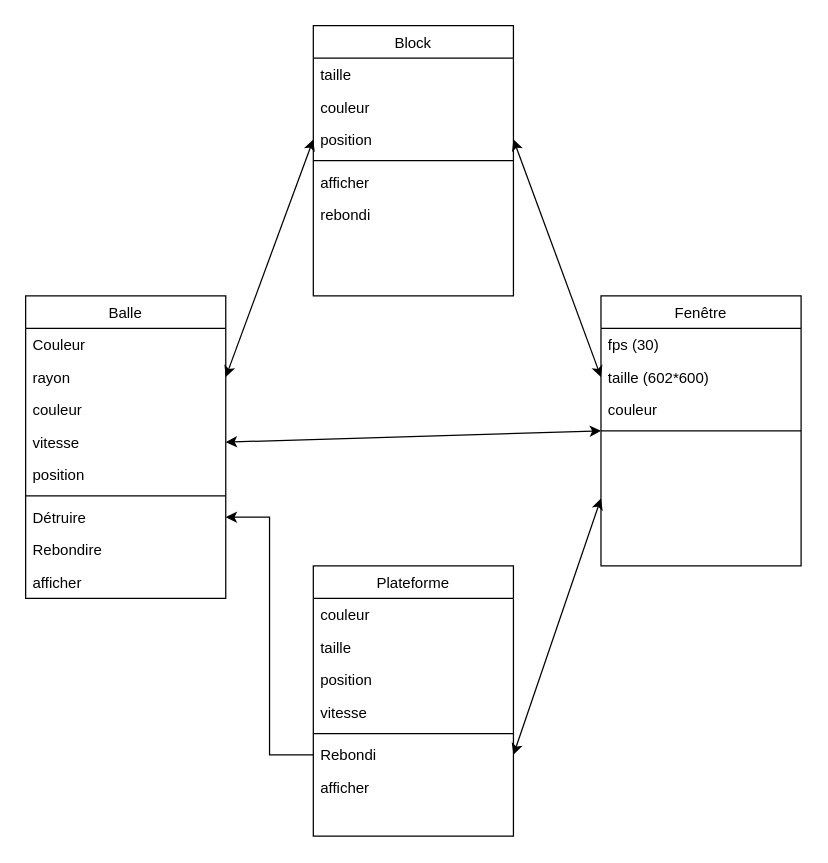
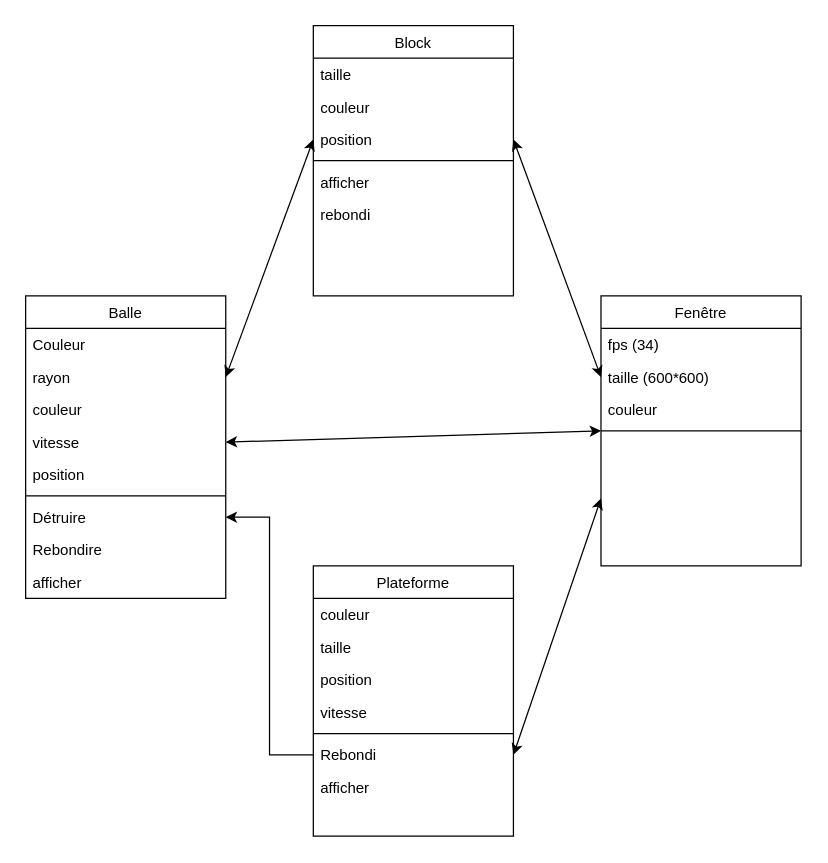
node "fps (30)": label "fps (30)" -> "fps (34)"
node "taille (602*600)": label "taille (602*600)" -> "taille (600*600)"
